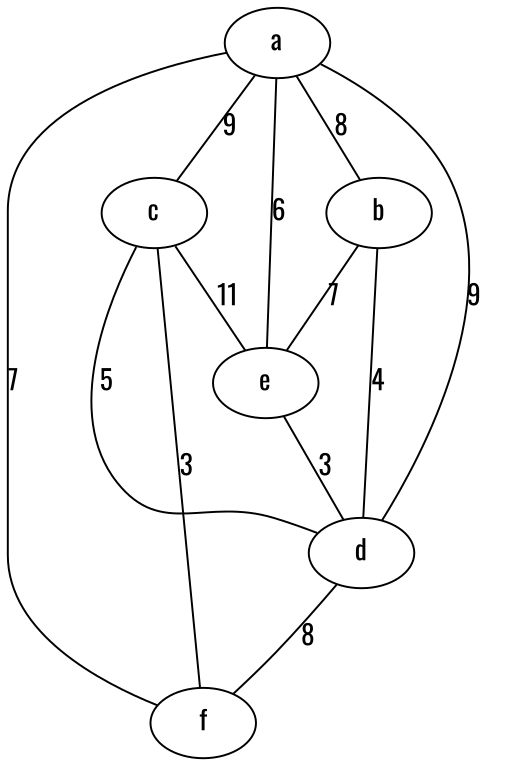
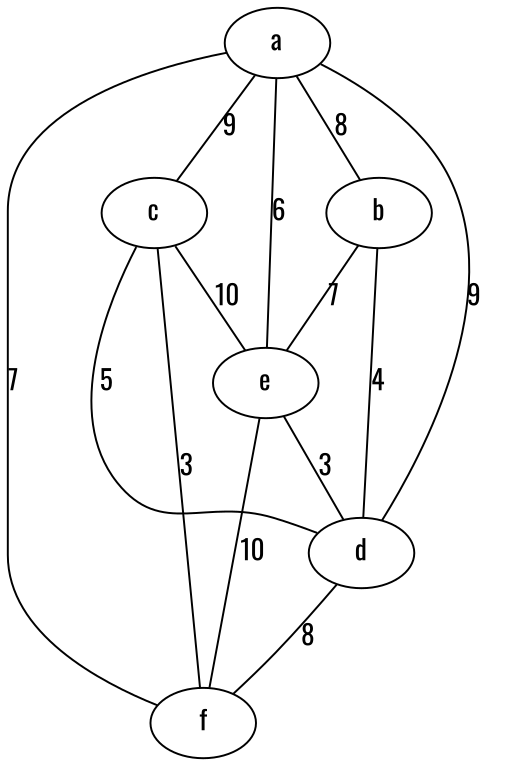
edge "c" -- "e": label "11" -> "10"
edge "e" -- "f": added, label "10"
